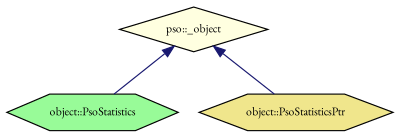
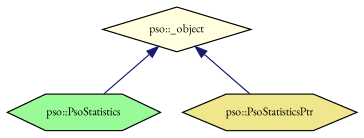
node "object::PsoStatistics": label "object::PsoStatistics" -> "pso::PsoStatistics"
node "object::PsoStatisticsPtr": label "object::PsoStatisticsPtr" -> "pso::PsoStatisticsPtr"
